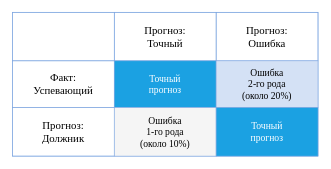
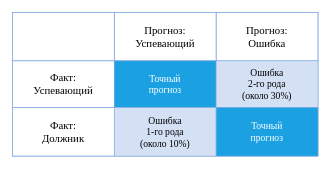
node "Прогноз:Точный": label "Прогноз:Точный" -> "Прогноз:Успевающий"
node "Ошибка 2-го рода (около 20%)": label "Ошибка 2-го рода (около 20%)" -> "Ошибка 2-го рода (около 30%)"
node "Прогноз: Должник": label "Прогноз: Должник" -> "Факт: Должник"
node "Ошибка 1-го рода (около 10%)": fillcolor #f5f5f5 -> #d4e1f5
